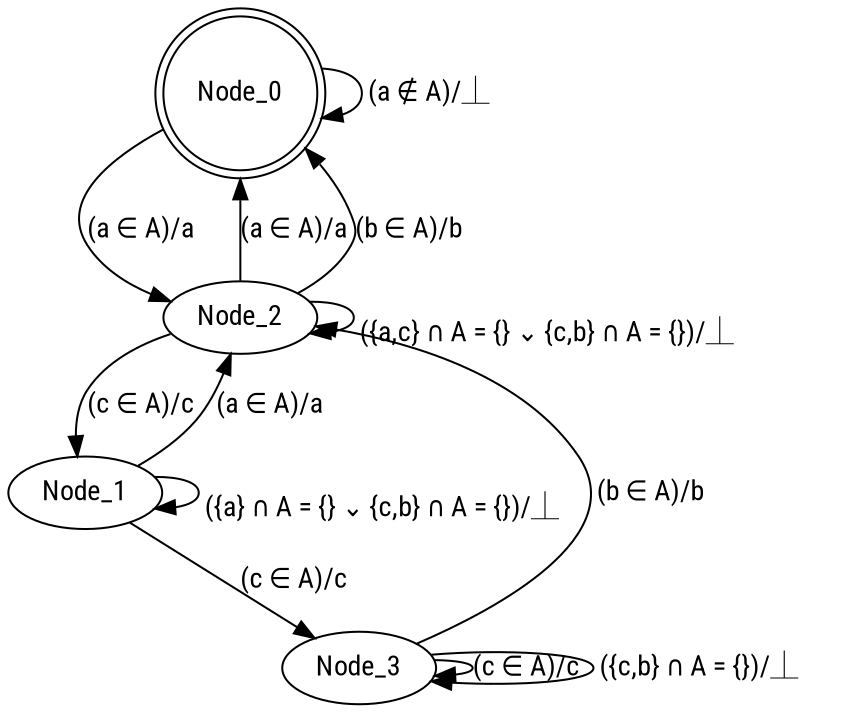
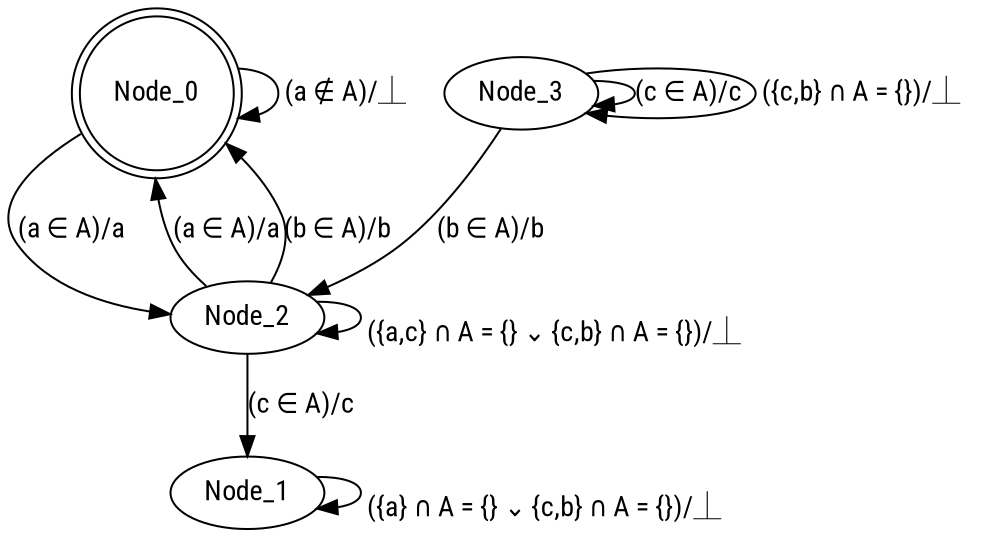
edge "Node_1" -> "Node_2": removed, label "(a ∈ A)/a"
edge "Node_1" -> "Node_3": removed, label "(c ∈ A)/c"
